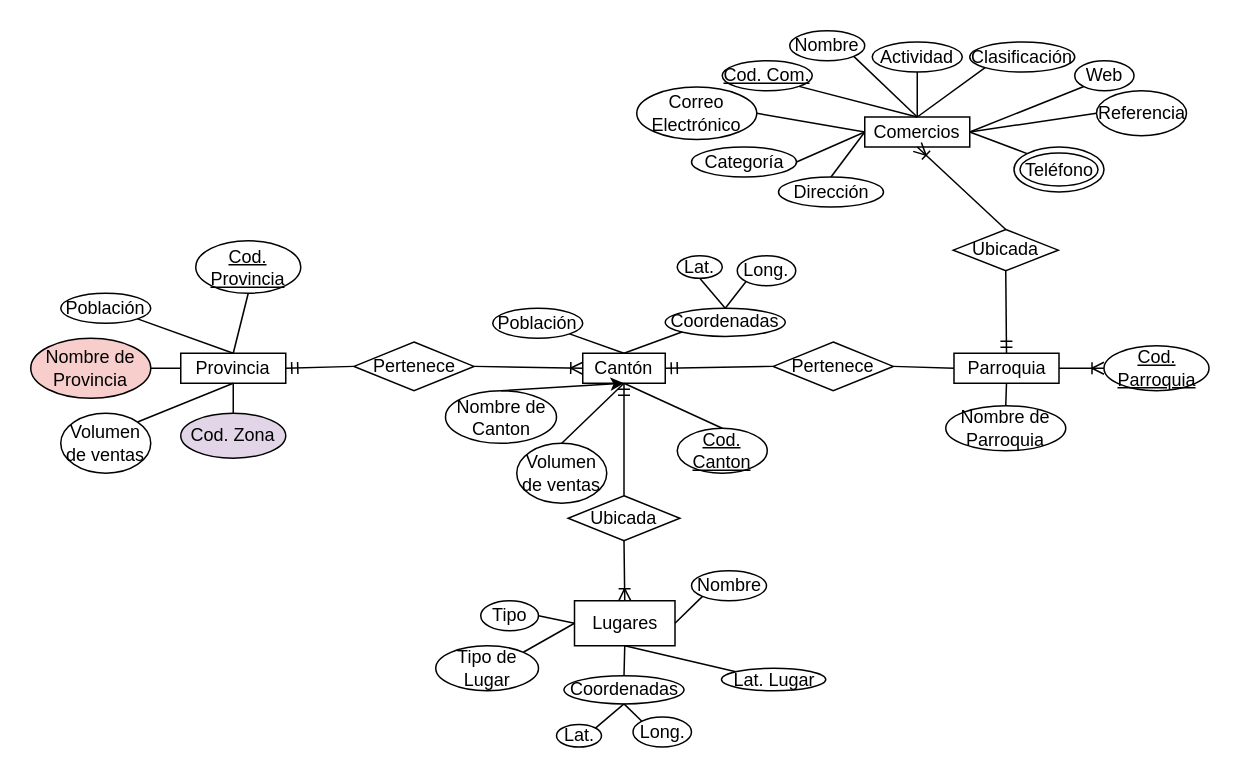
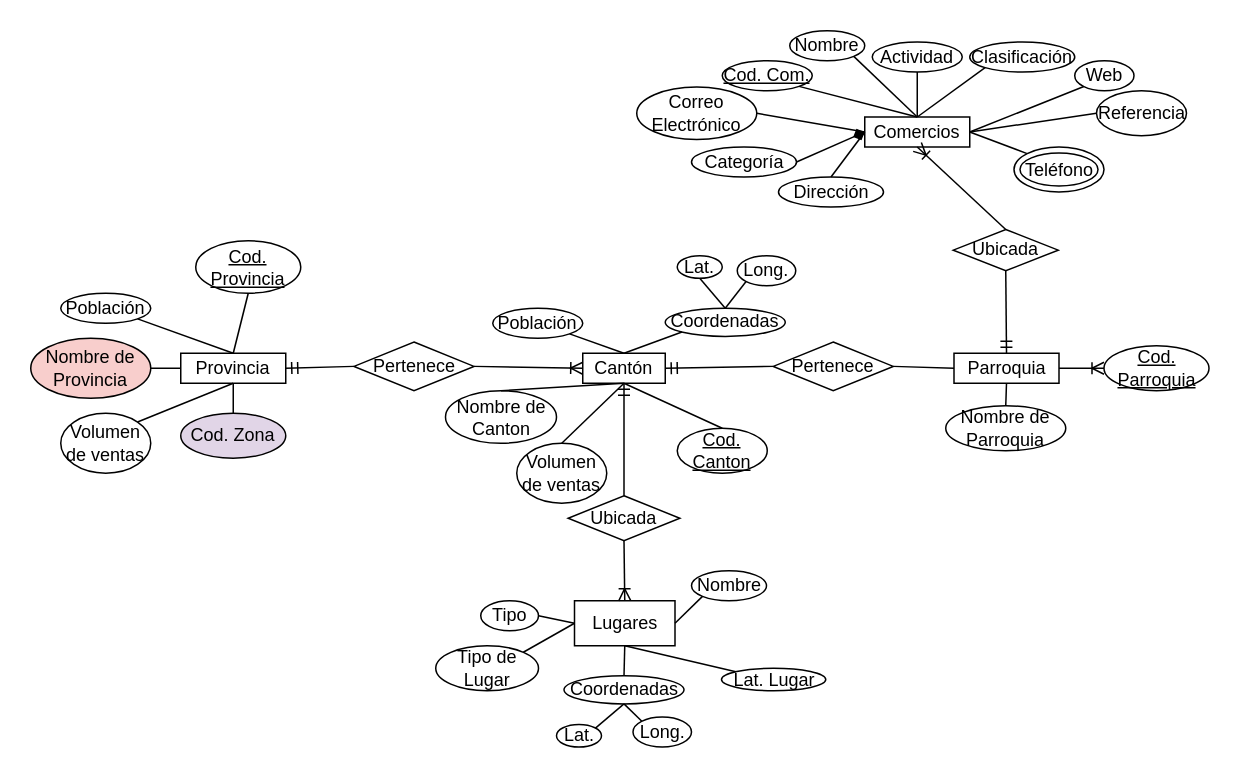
edge "Comercios" -- "Categoría": arrowhead none -> diamond
edge "Nombre de Canton" -> "Cantón": arrowhead classic -> none
